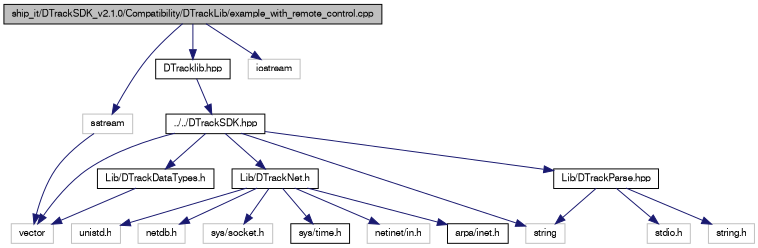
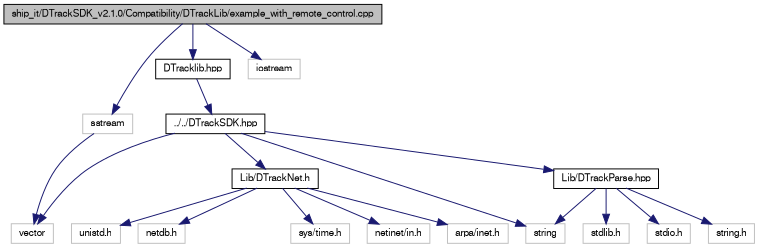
node "Lib/DTrackDataTypes.h": removed
node "sys/socket.h": removed
node "sys/time.h": color black -> grey75
node "arpa/inet.h": color black -> grey75
node "stdlib.h": added
